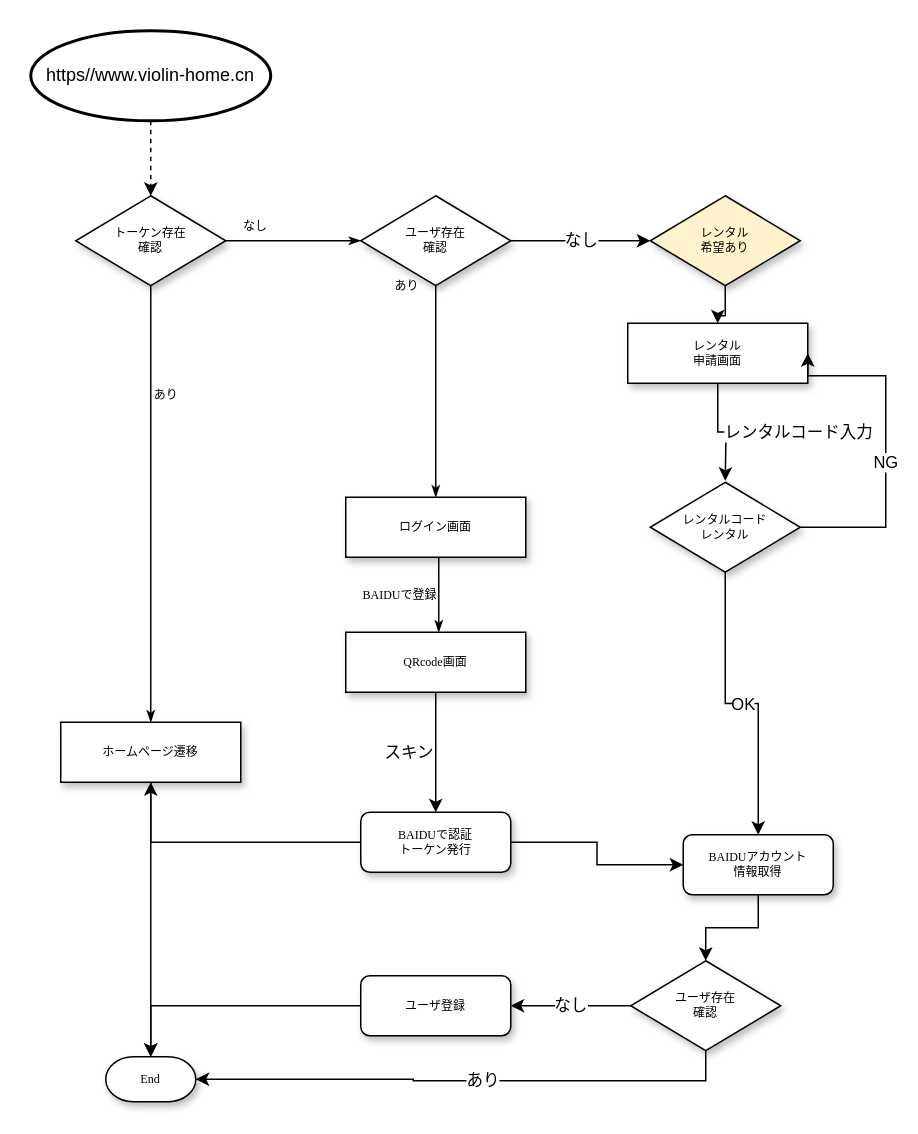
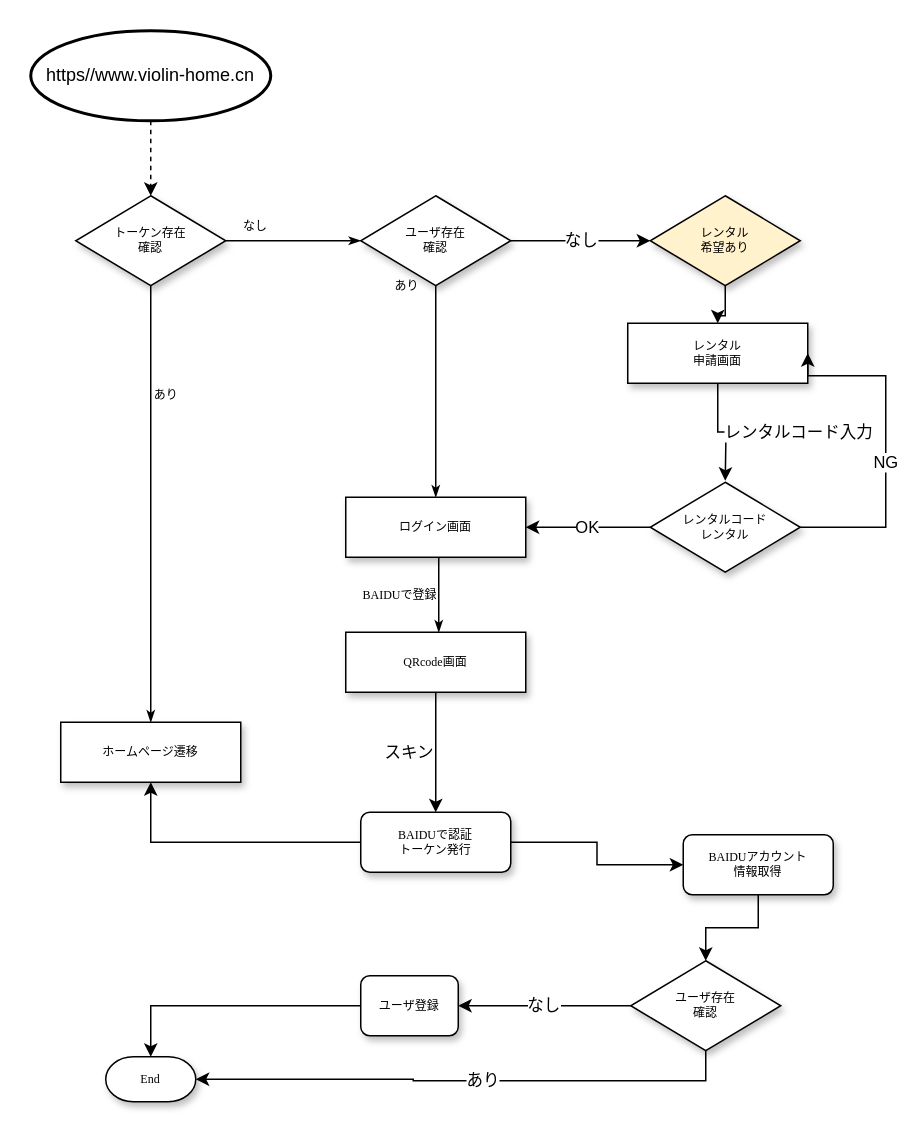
edge "レンタルコード レンタル" -> "BAIDUアカウント 情報取得": now "レンタルコード レンタル" -> "ログイン画面"
edge "ホームページ遷移" -> "End": removed
node "ユーザ登録": size 150x60 -> 98x60
